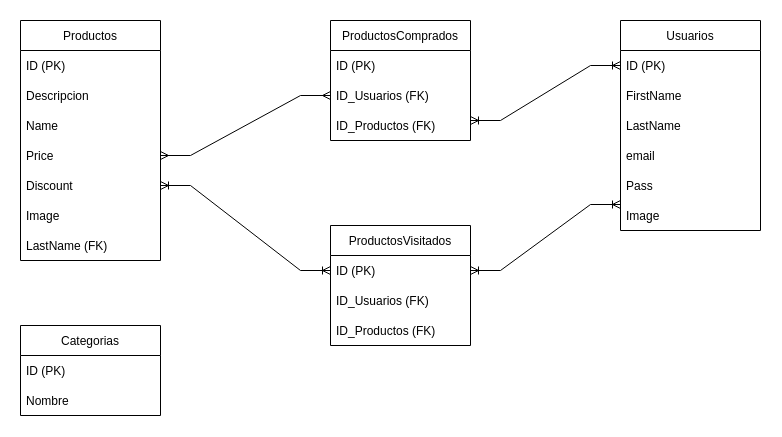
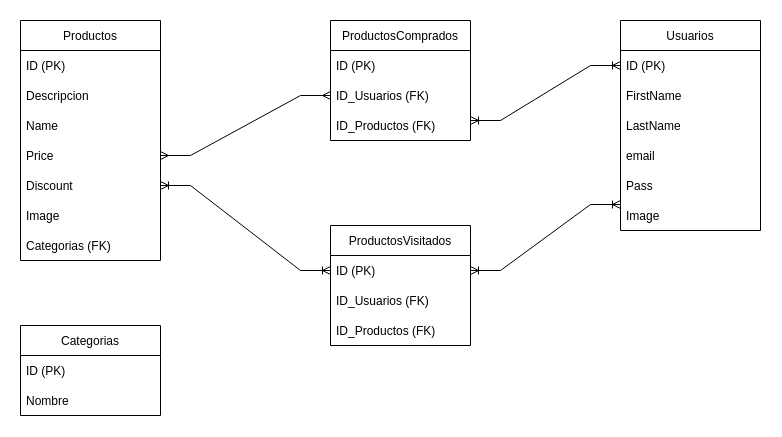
node "LastName (FK)": label "LastName (FK)" -> "Categorias (FK)"
